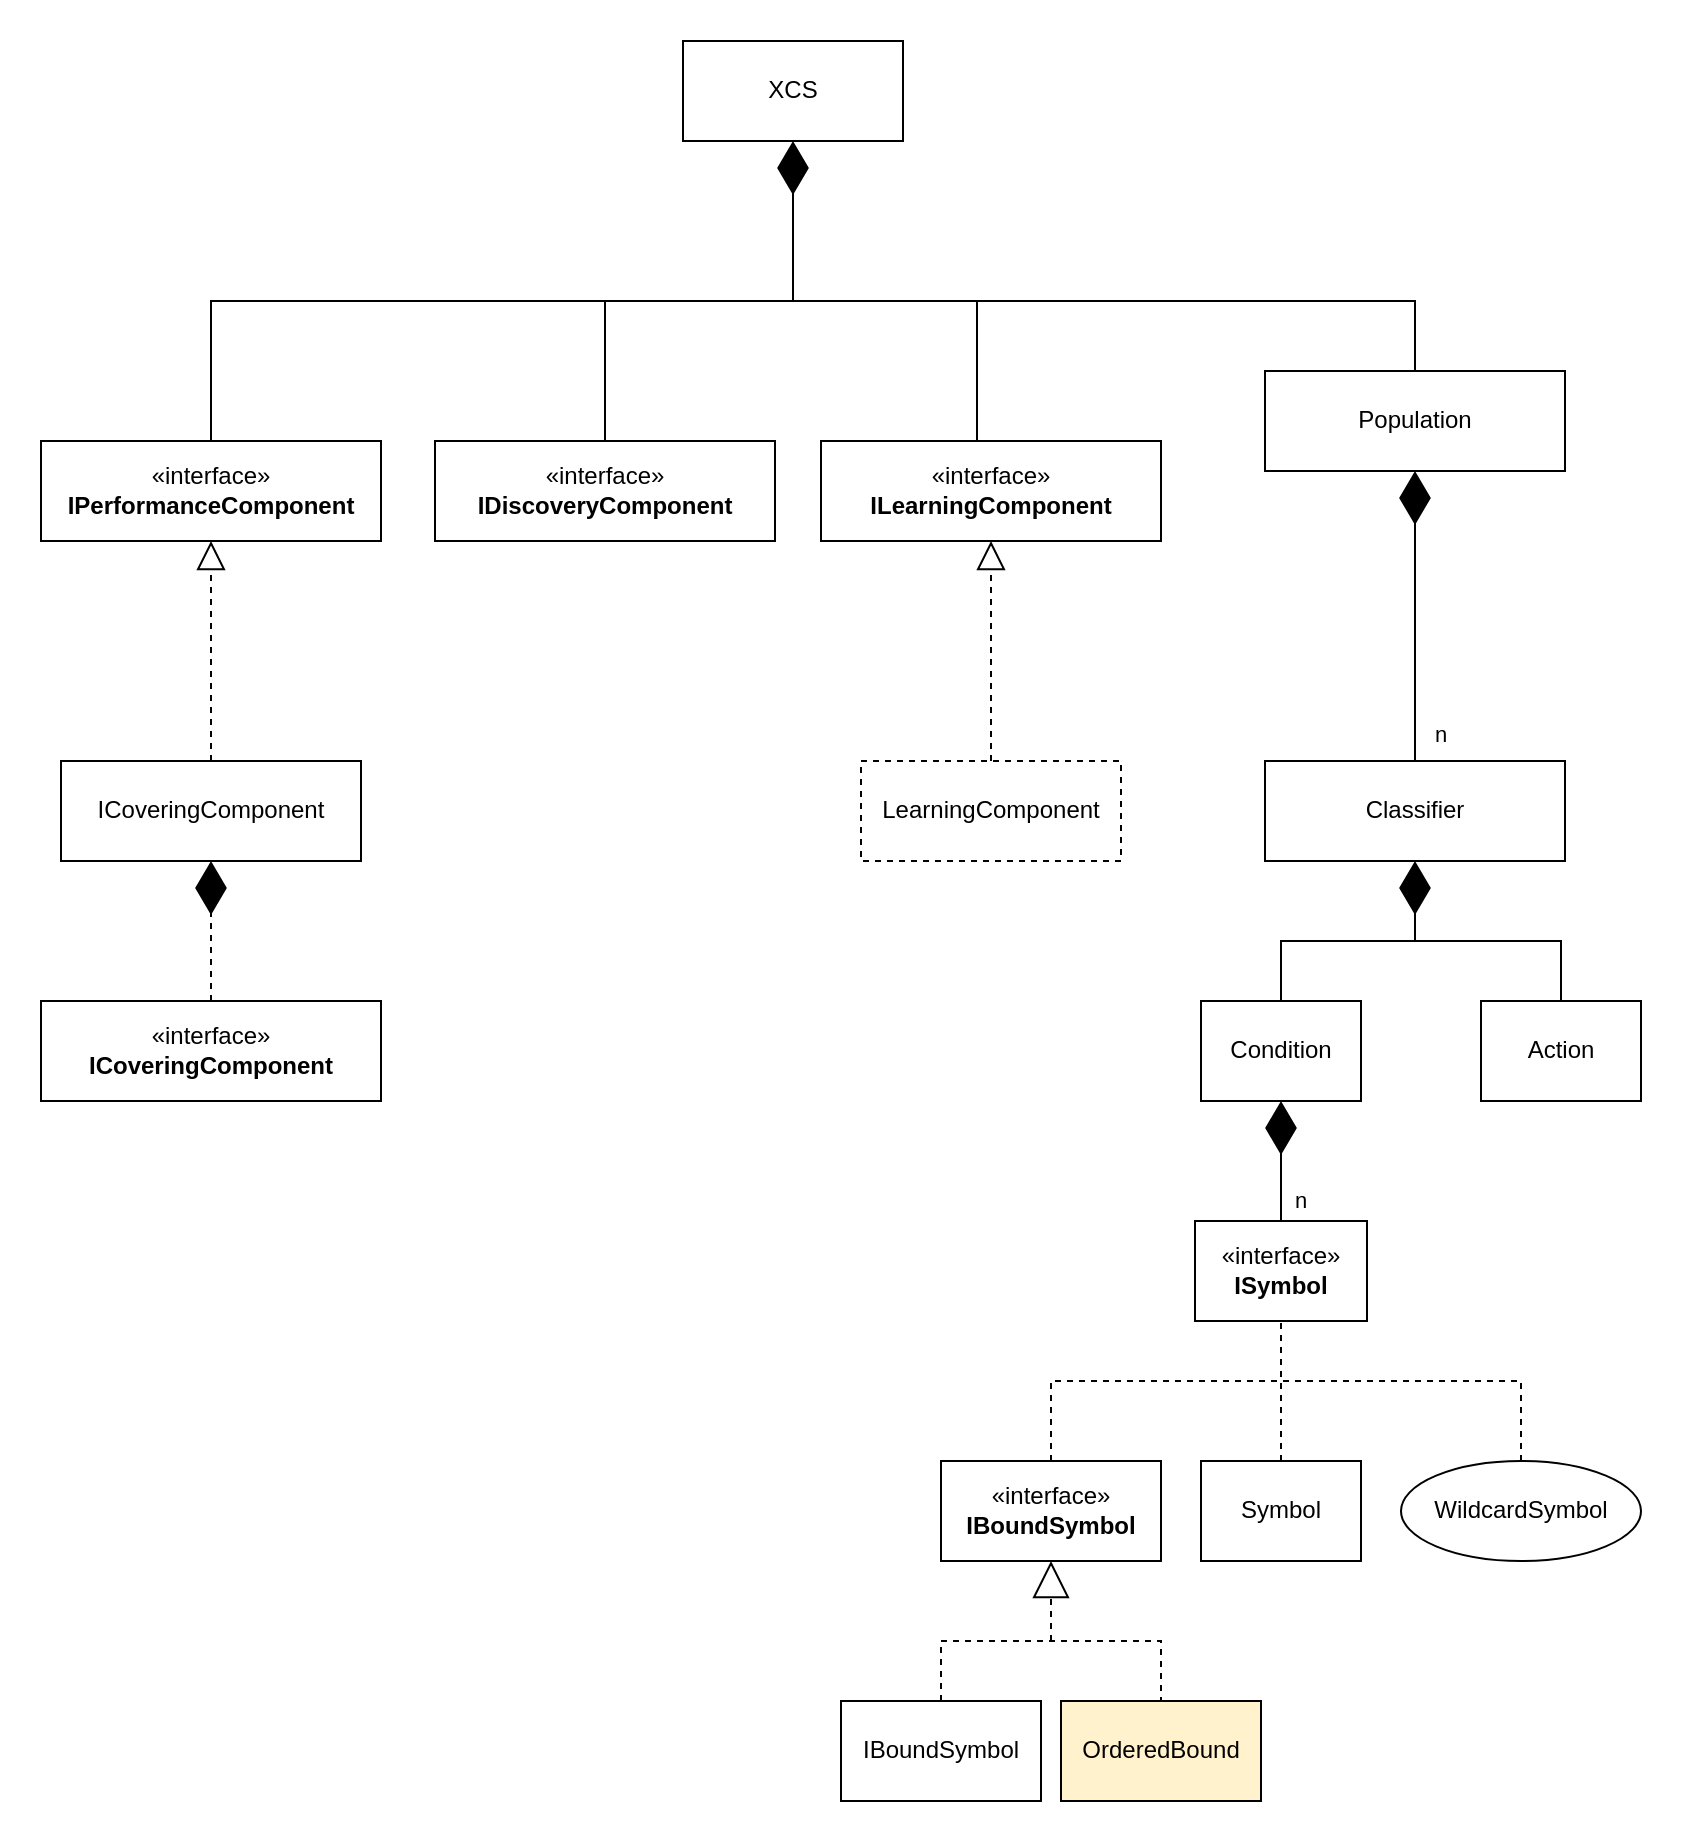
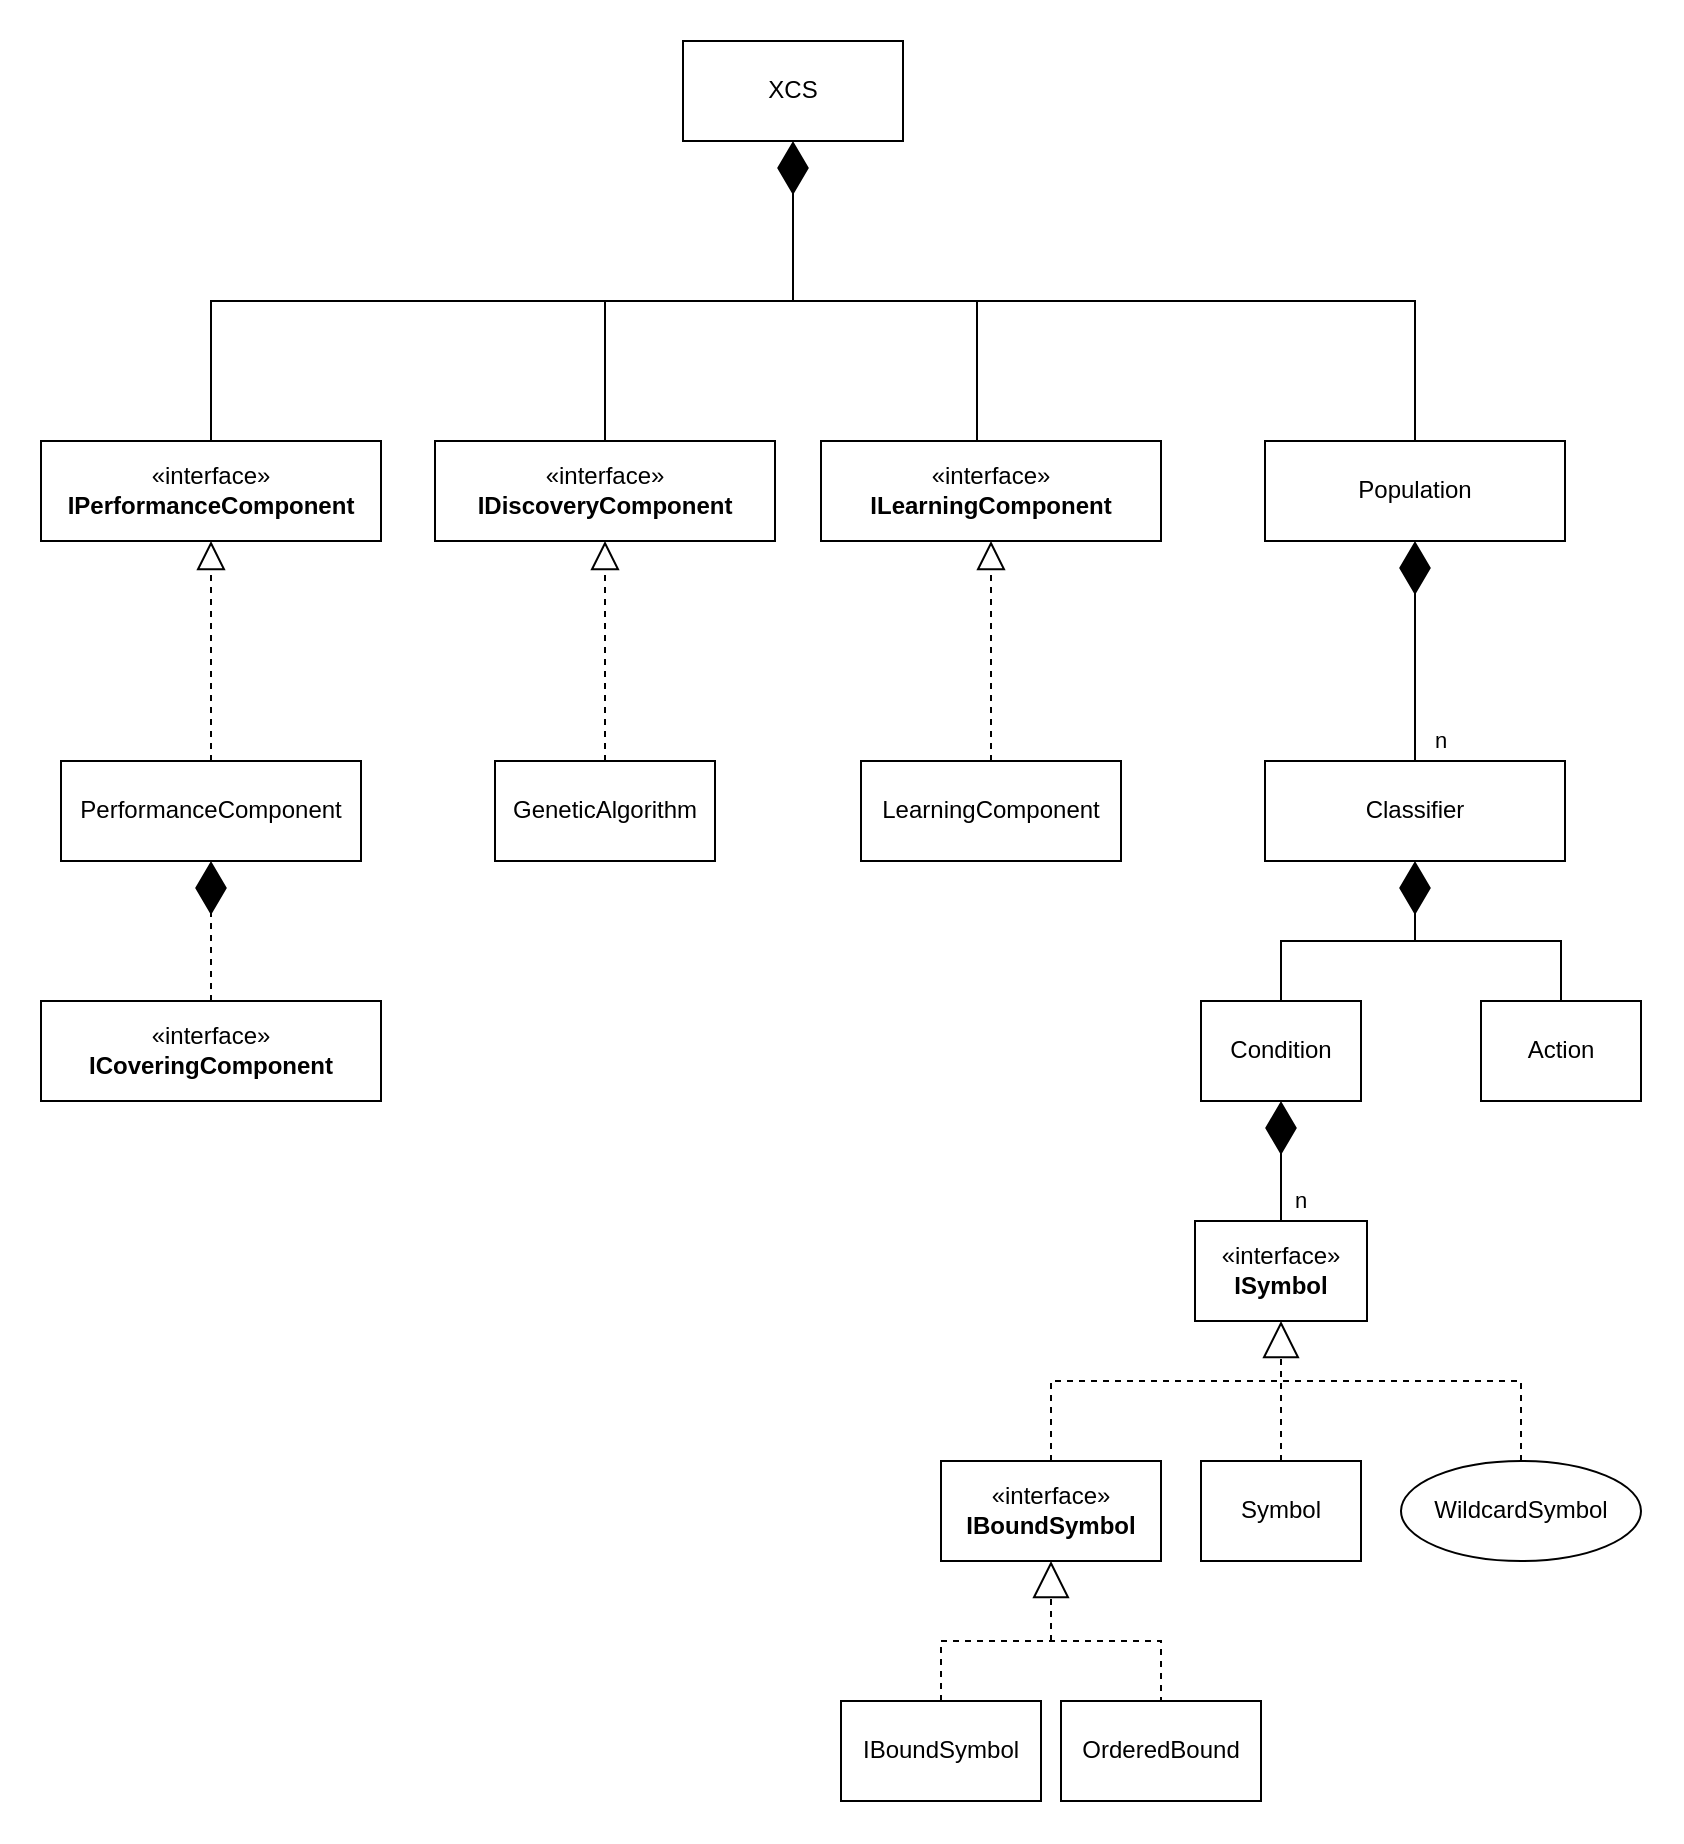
node "Population": moved (1415, 421) -> (1415, 491)
edge "GeneticAlgorithm" -> "«interface» IDiscoveryComponent": added
node "ICoveringComponent": label "ICoveringComponent" -> "PerformanceComponent"
node "GeneticAlgorithm": added
node "LearningComponent": style dashed -> solid
edge "«interface» ISymbol" -- "Symbol": arrowhead none -> block
node "OrderedBound": fillcolor #fff2cc -> #ffffff
